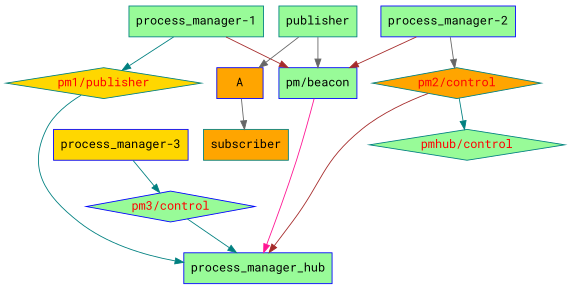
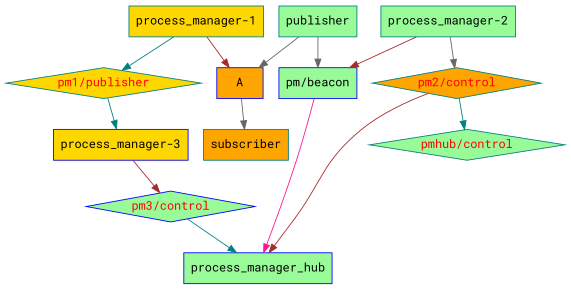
node "process_manager-1": fillcolor palegreen -> gold
node "process_manager-2": color blue -> teal
edge "process_manager-1" -> "pm/beacon": now "process_manager-1" -> "A"
edge "process_manager-3" -> "pm3/control": color teal -> brown
edge "pm1/publisher" -> "process_manager_hub": now "pm1/publisher" -> "process_manager-3"
